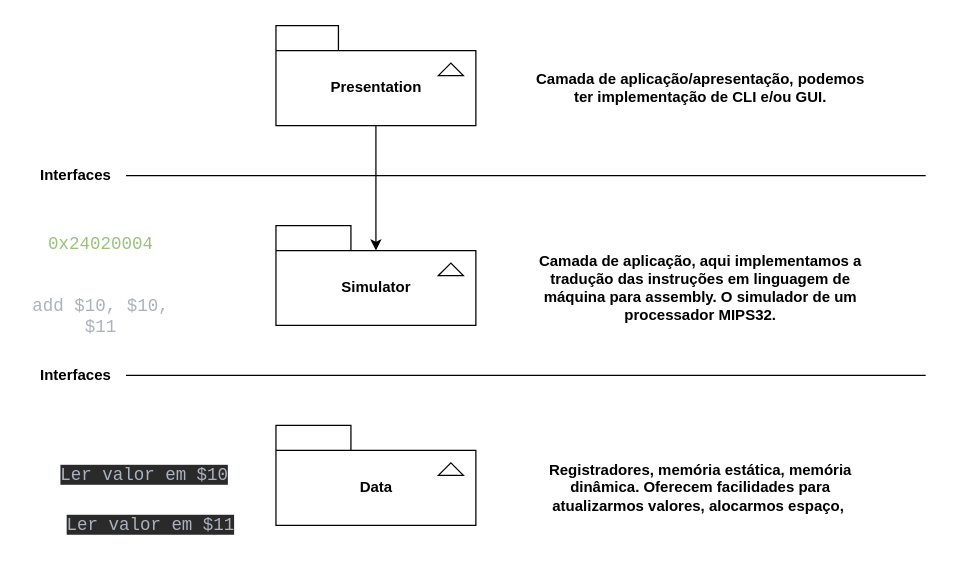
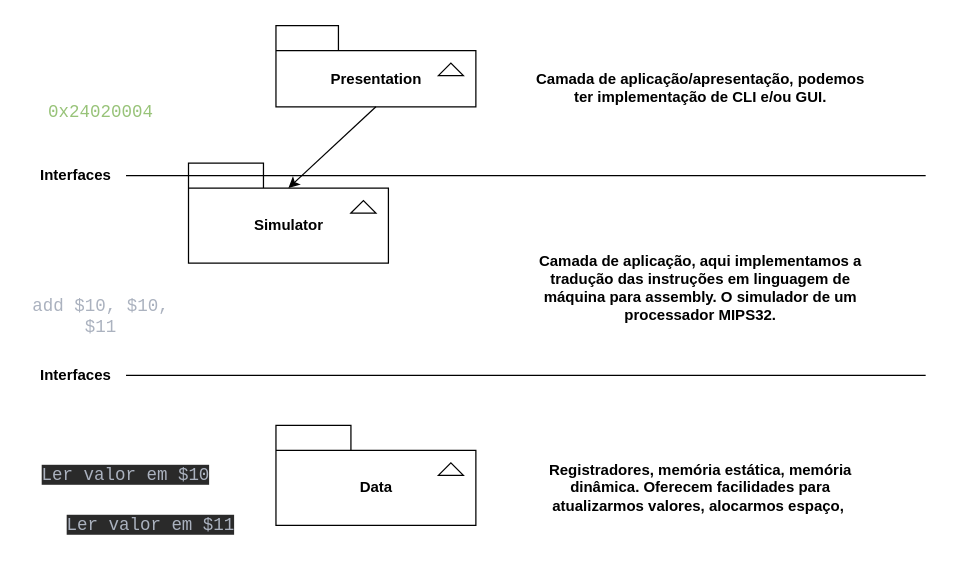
node "Presentation": size 200x100 -> 200x81
node "0x24020004": moved (101, 244) -> (101, 113)
node "Simulator": moved (376, 276) -> (288, 213)
node "Ler valor em $10": moved (144, 476) -> (126, 476)
